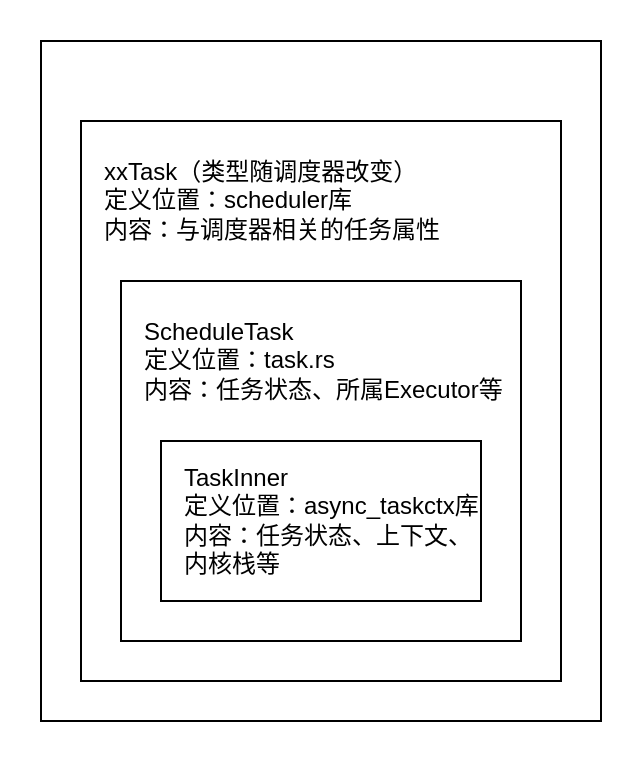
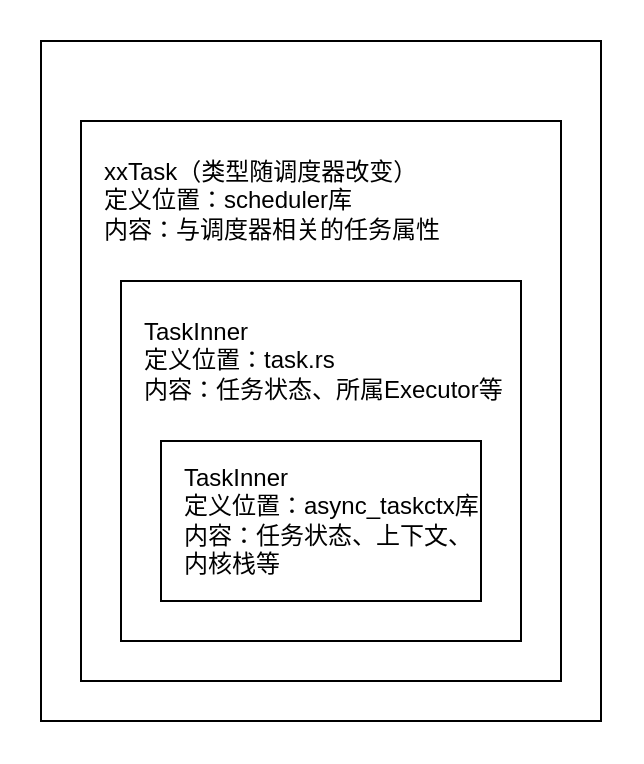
node "ScheduleTask 定义位置：task.rs 内容：任务状态、所属Executor等": label "ScheduleTask 定义位置：task.rs 内容：任务状态、所属Executor等" -> "TaskInner 定义位置：task.rs 内容：任务状态、所属Executor等"
